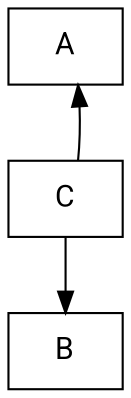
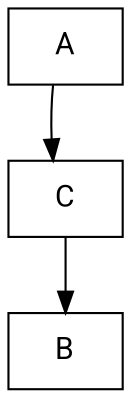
edge "C" -> "A": reversed
